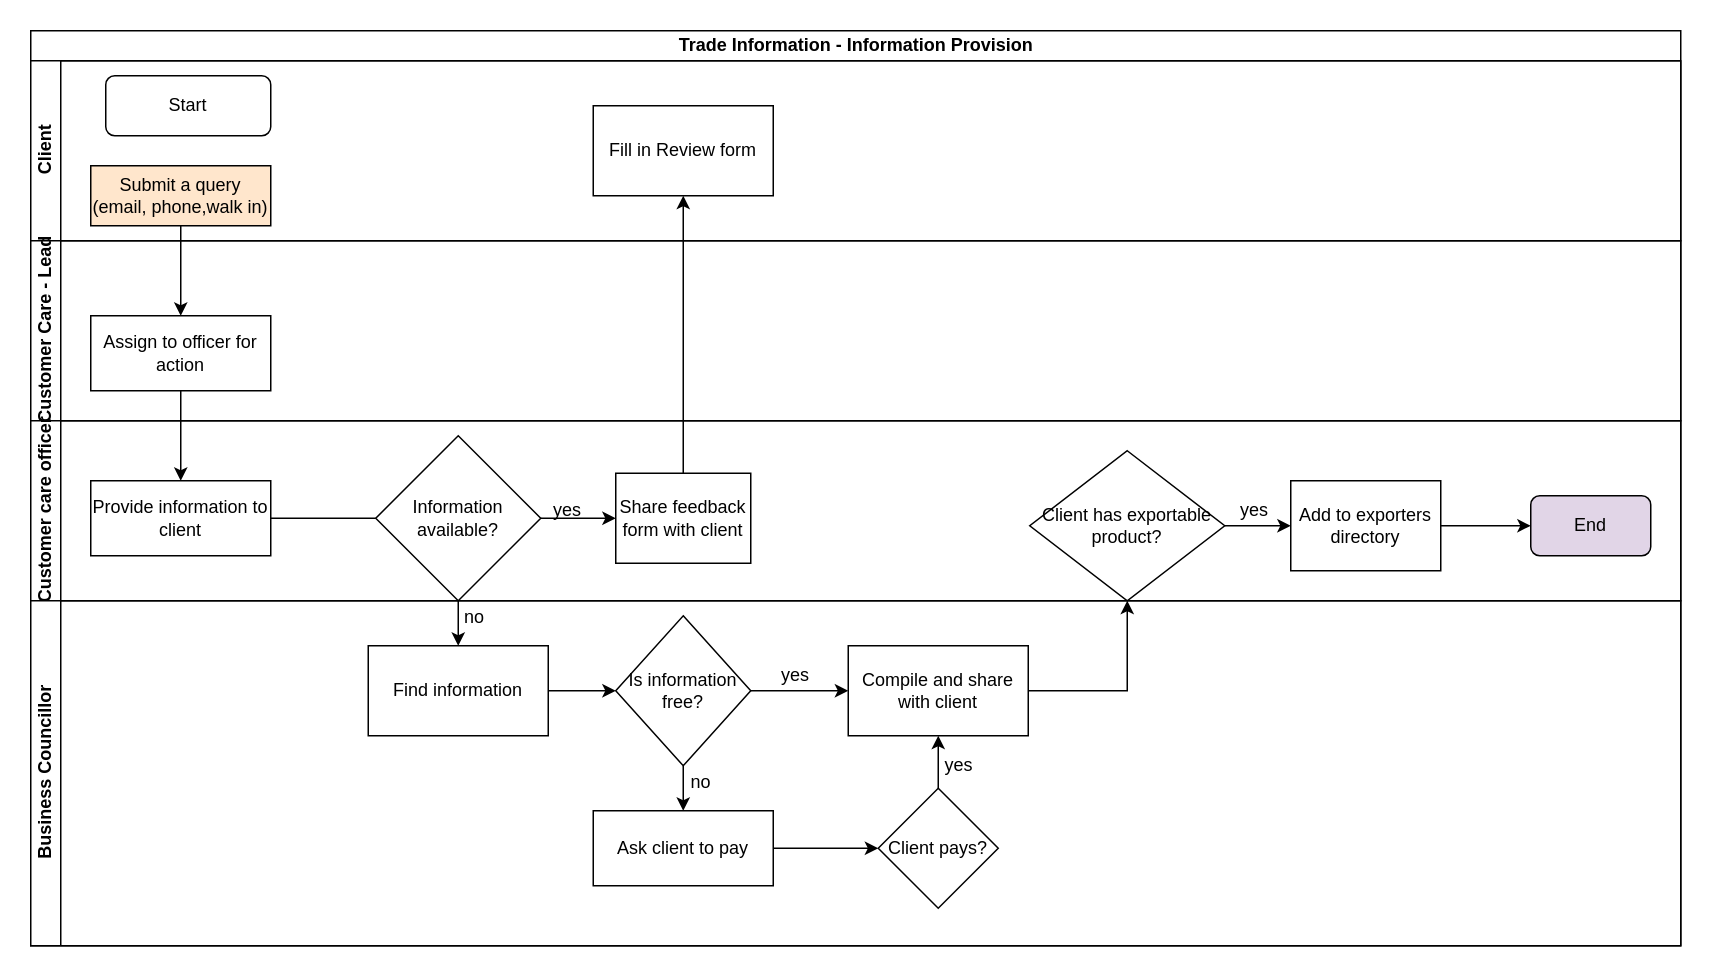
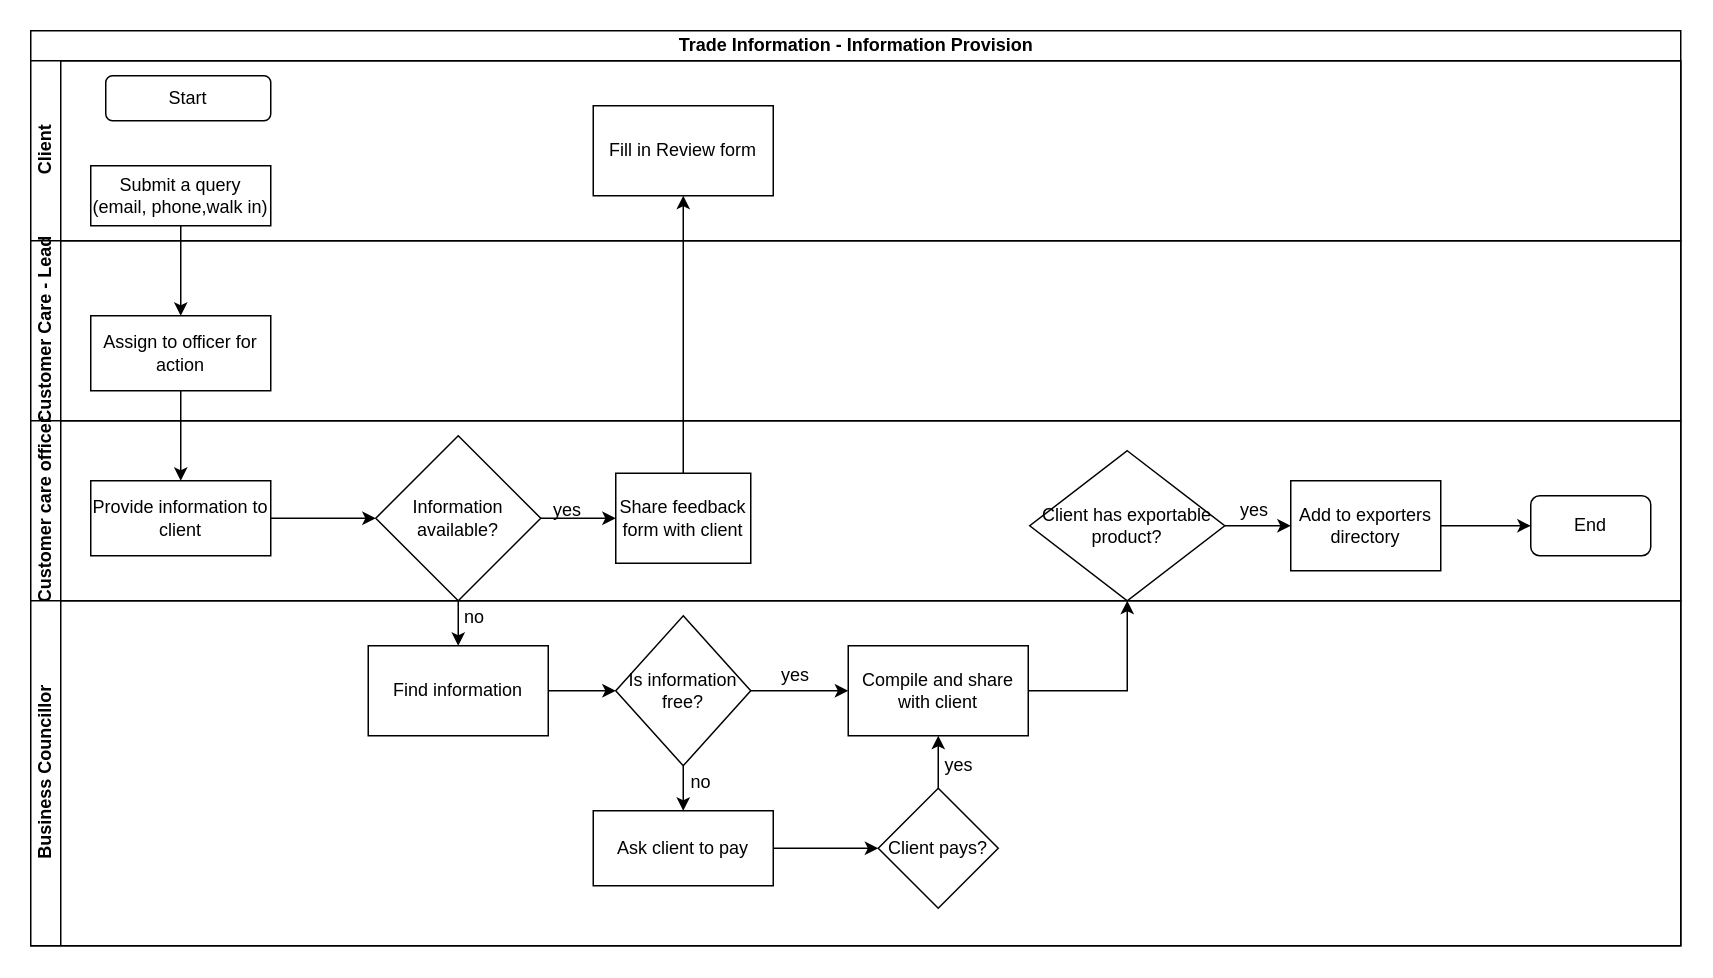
node "Start": size 165x60 -> 165x45
node "Submit a query (email, phone,walk in)": fillcolor #ffe6cc -> #ffffff
edge "Provide information to client" -- "Information available?": arrowhead none -> classic
node "End": fillcolor #e1d5e7 -> #ffffff
